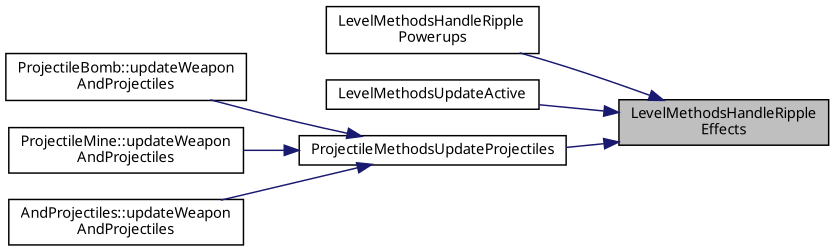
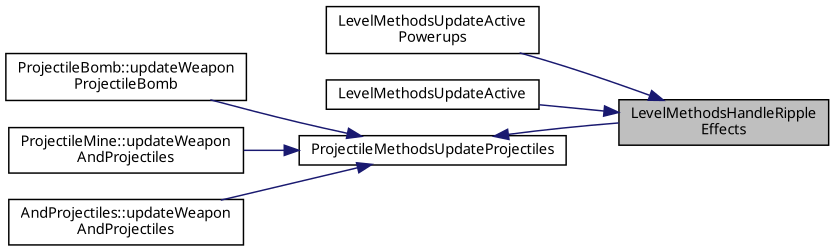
node "LevelMethodsHandleRipple Powerups": label "LevelMethodsHandleRipple Powerups" -> "LevelMethodsUpdateActive Powerups"
node "ProjectileBomb::updateWeapon AndProjectiles": label "ProjectileBomb::updateWeapon AndProjectiles" -> "ProjectileBomb::updateWeapon ProjectileBomb"
edge "ProjectileMethodsUpdateProjectiles" -> "LevelMethodsHandleRipple Effects": reversed
